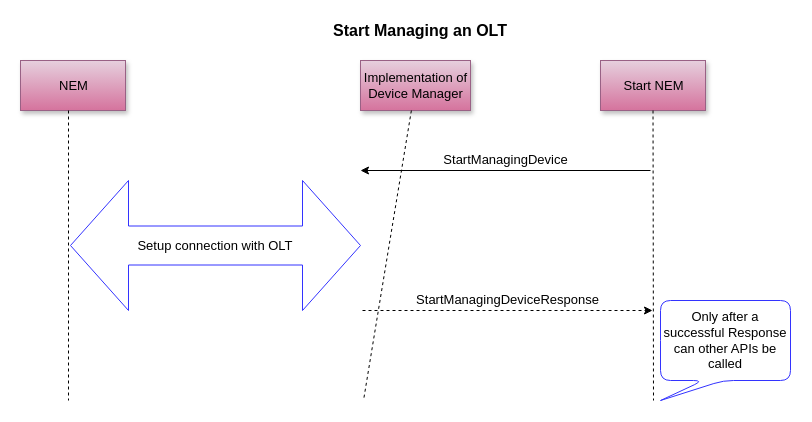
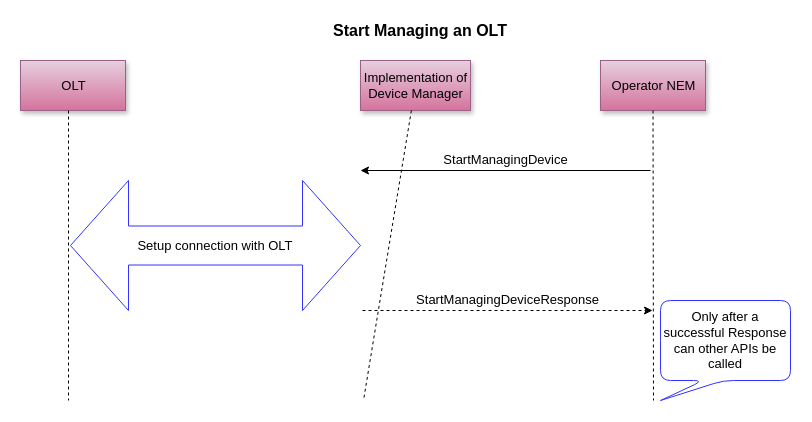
node "NEM": label "NEM" -> "OLT"
node "Start NEM": label "Start NEM" -> "Operator NEM"
